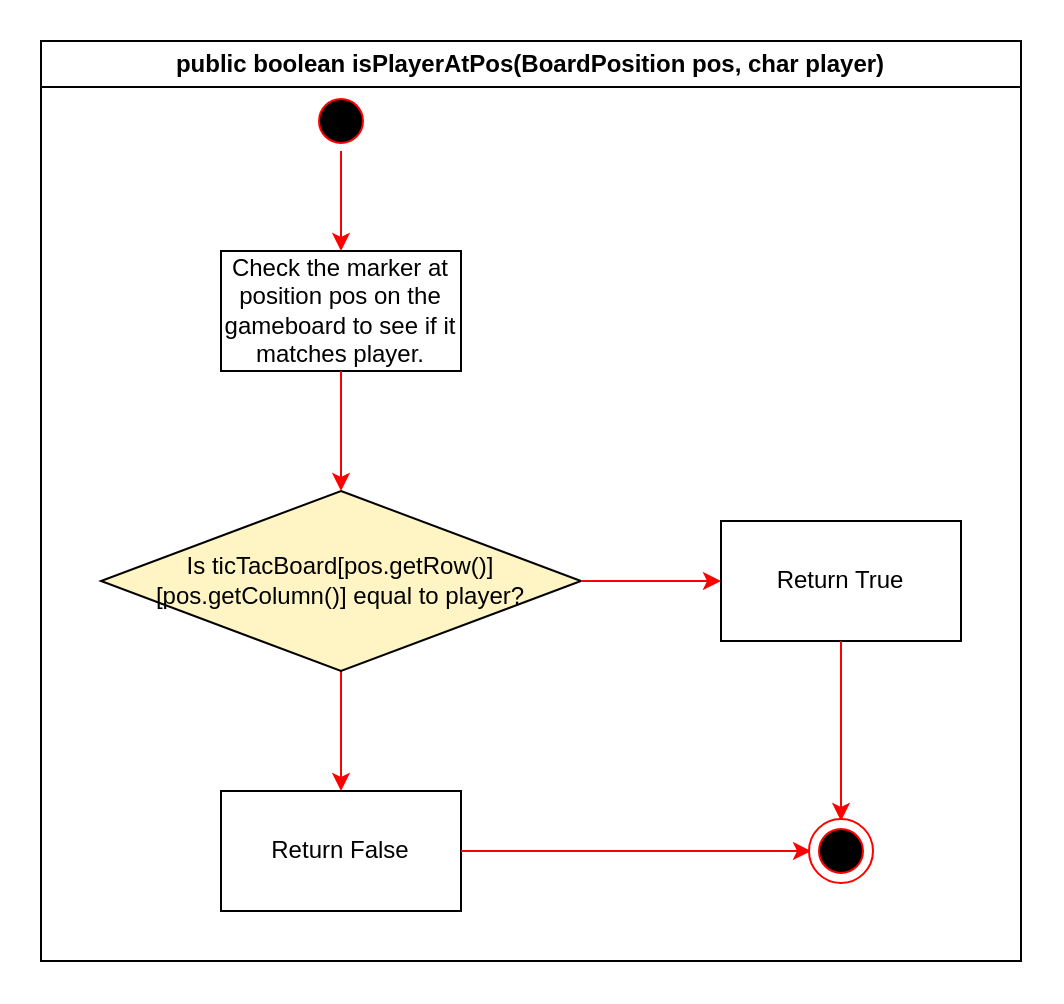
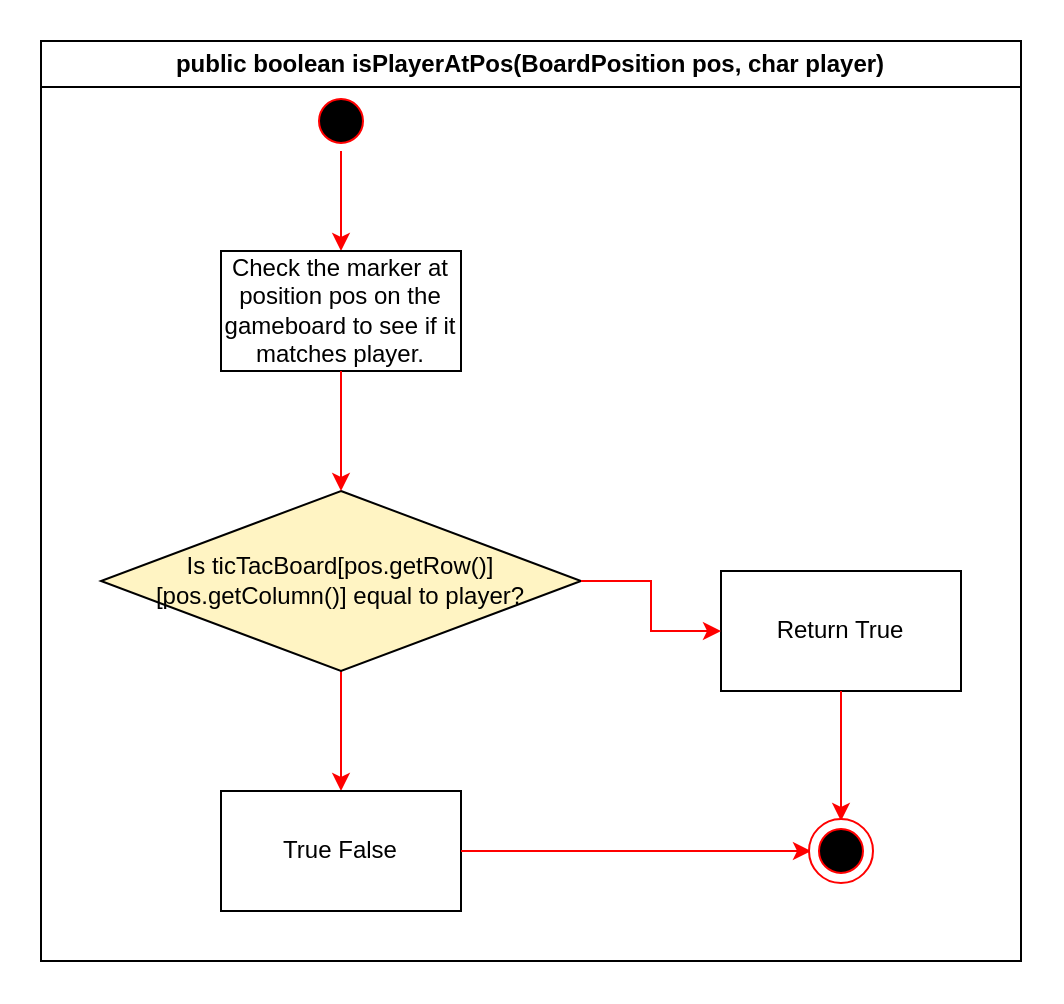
node "Return True": moved (841, 581) -> (841, 631)
node "Return False": label "Return False" -> "True False"
